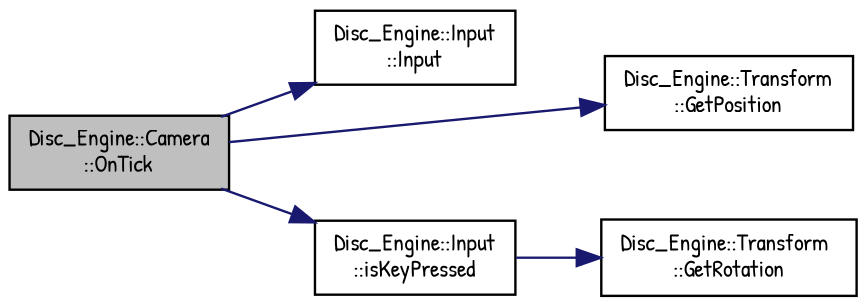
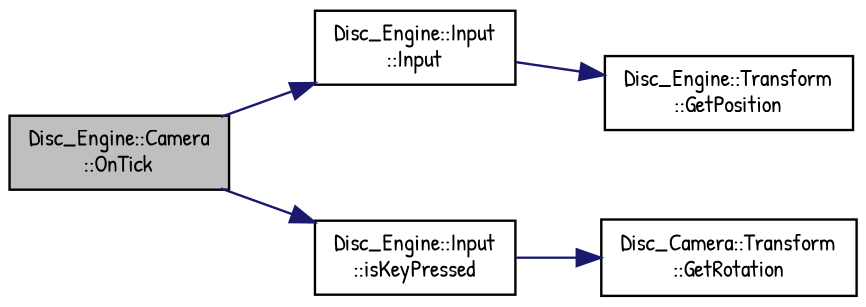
edge "Disc_Engine::Camera ::OnTick" -> "Disc_Engine::Transform ::GetPosition": now "Disc_Engine::Input ::Input" -> "Disc_Engine::Transform ::GetPosition"
node "Disc_Engine::Transform ::GetRotation": label "Disc_Engine::Transform ::GetRotation" -> "Disc_Camera::Transform ::GetRotation"
